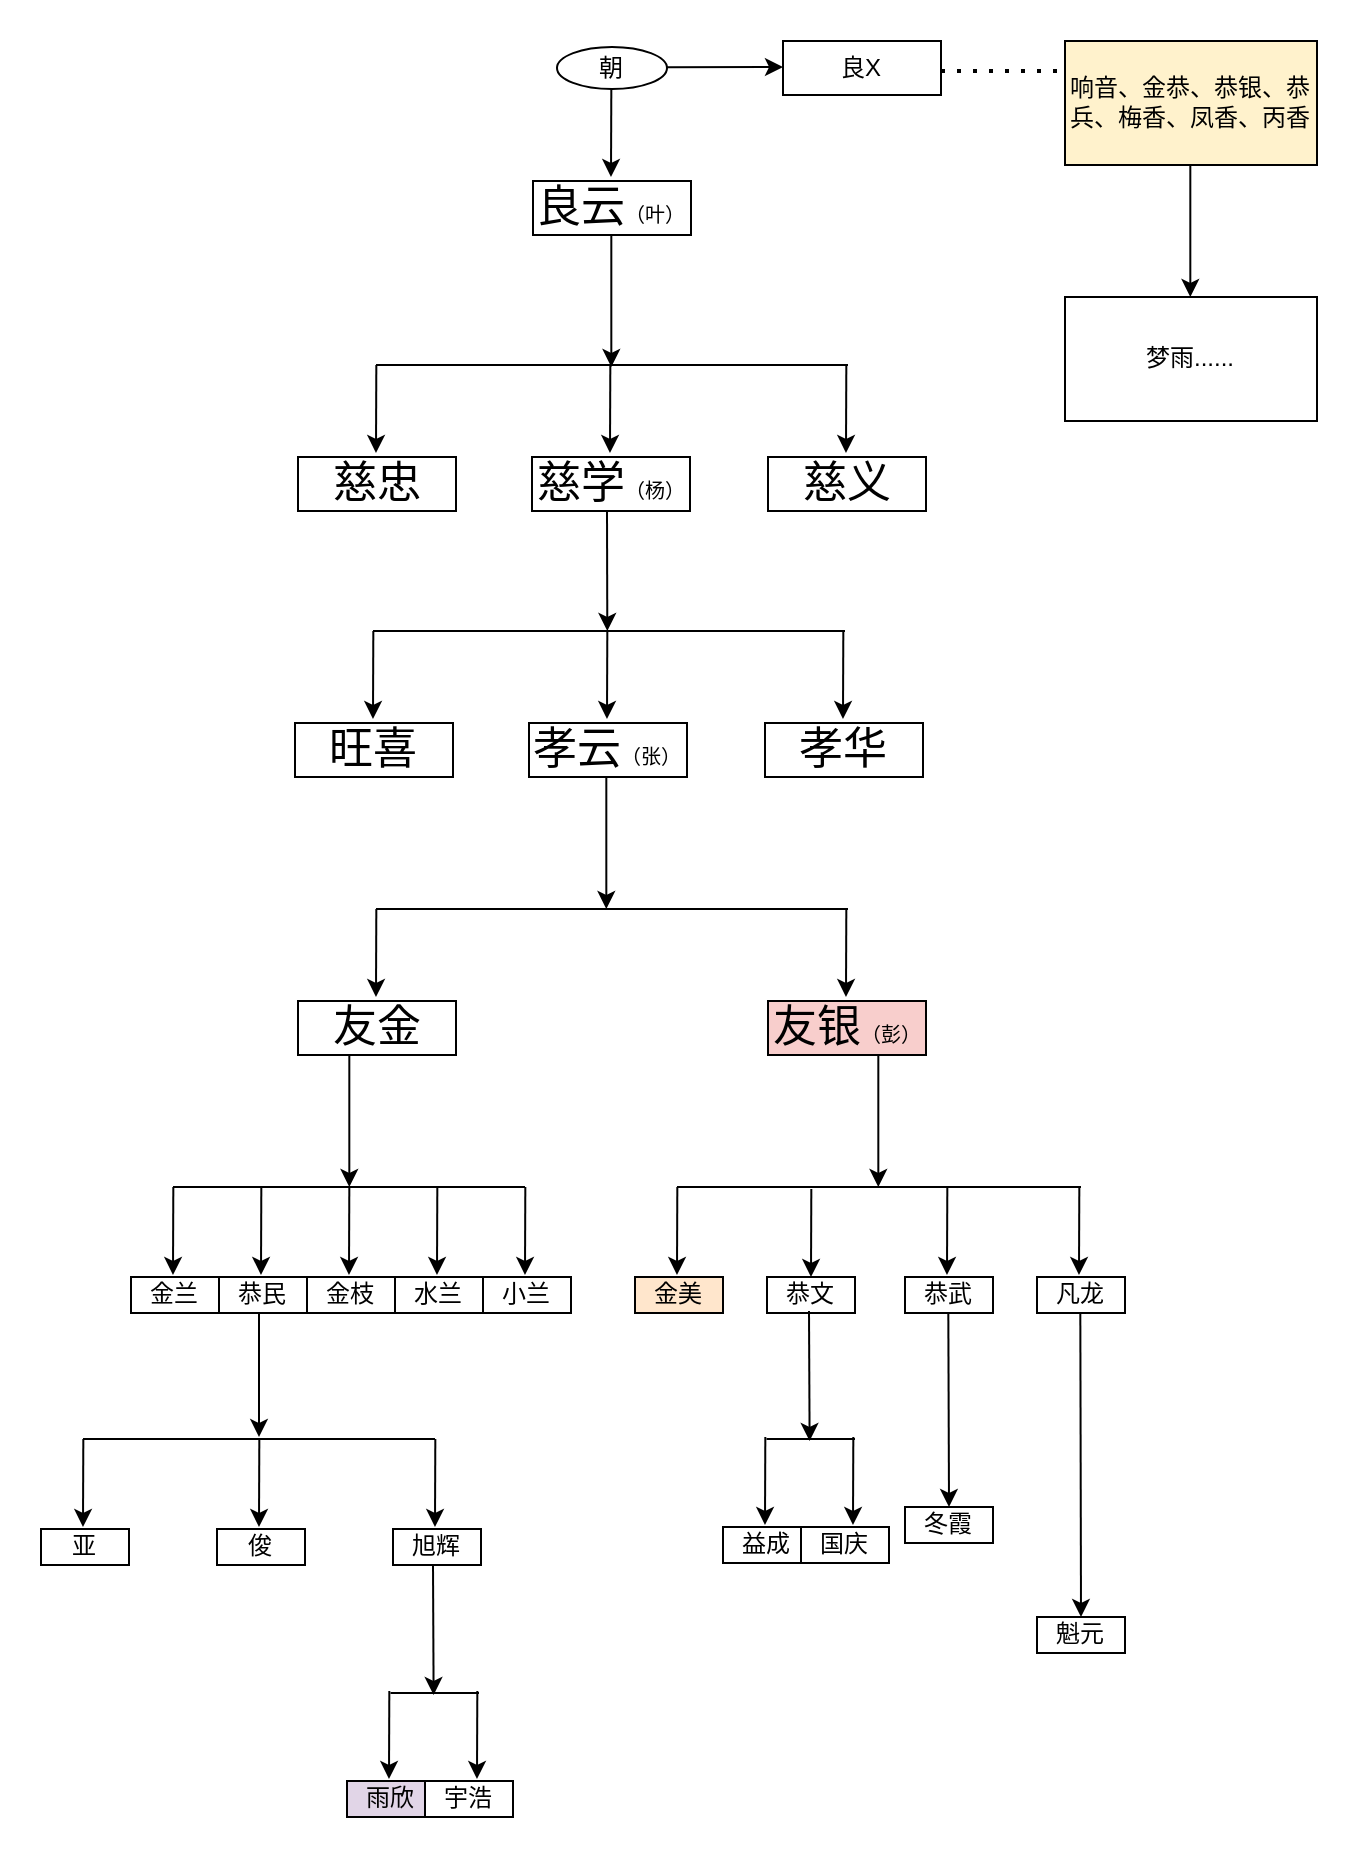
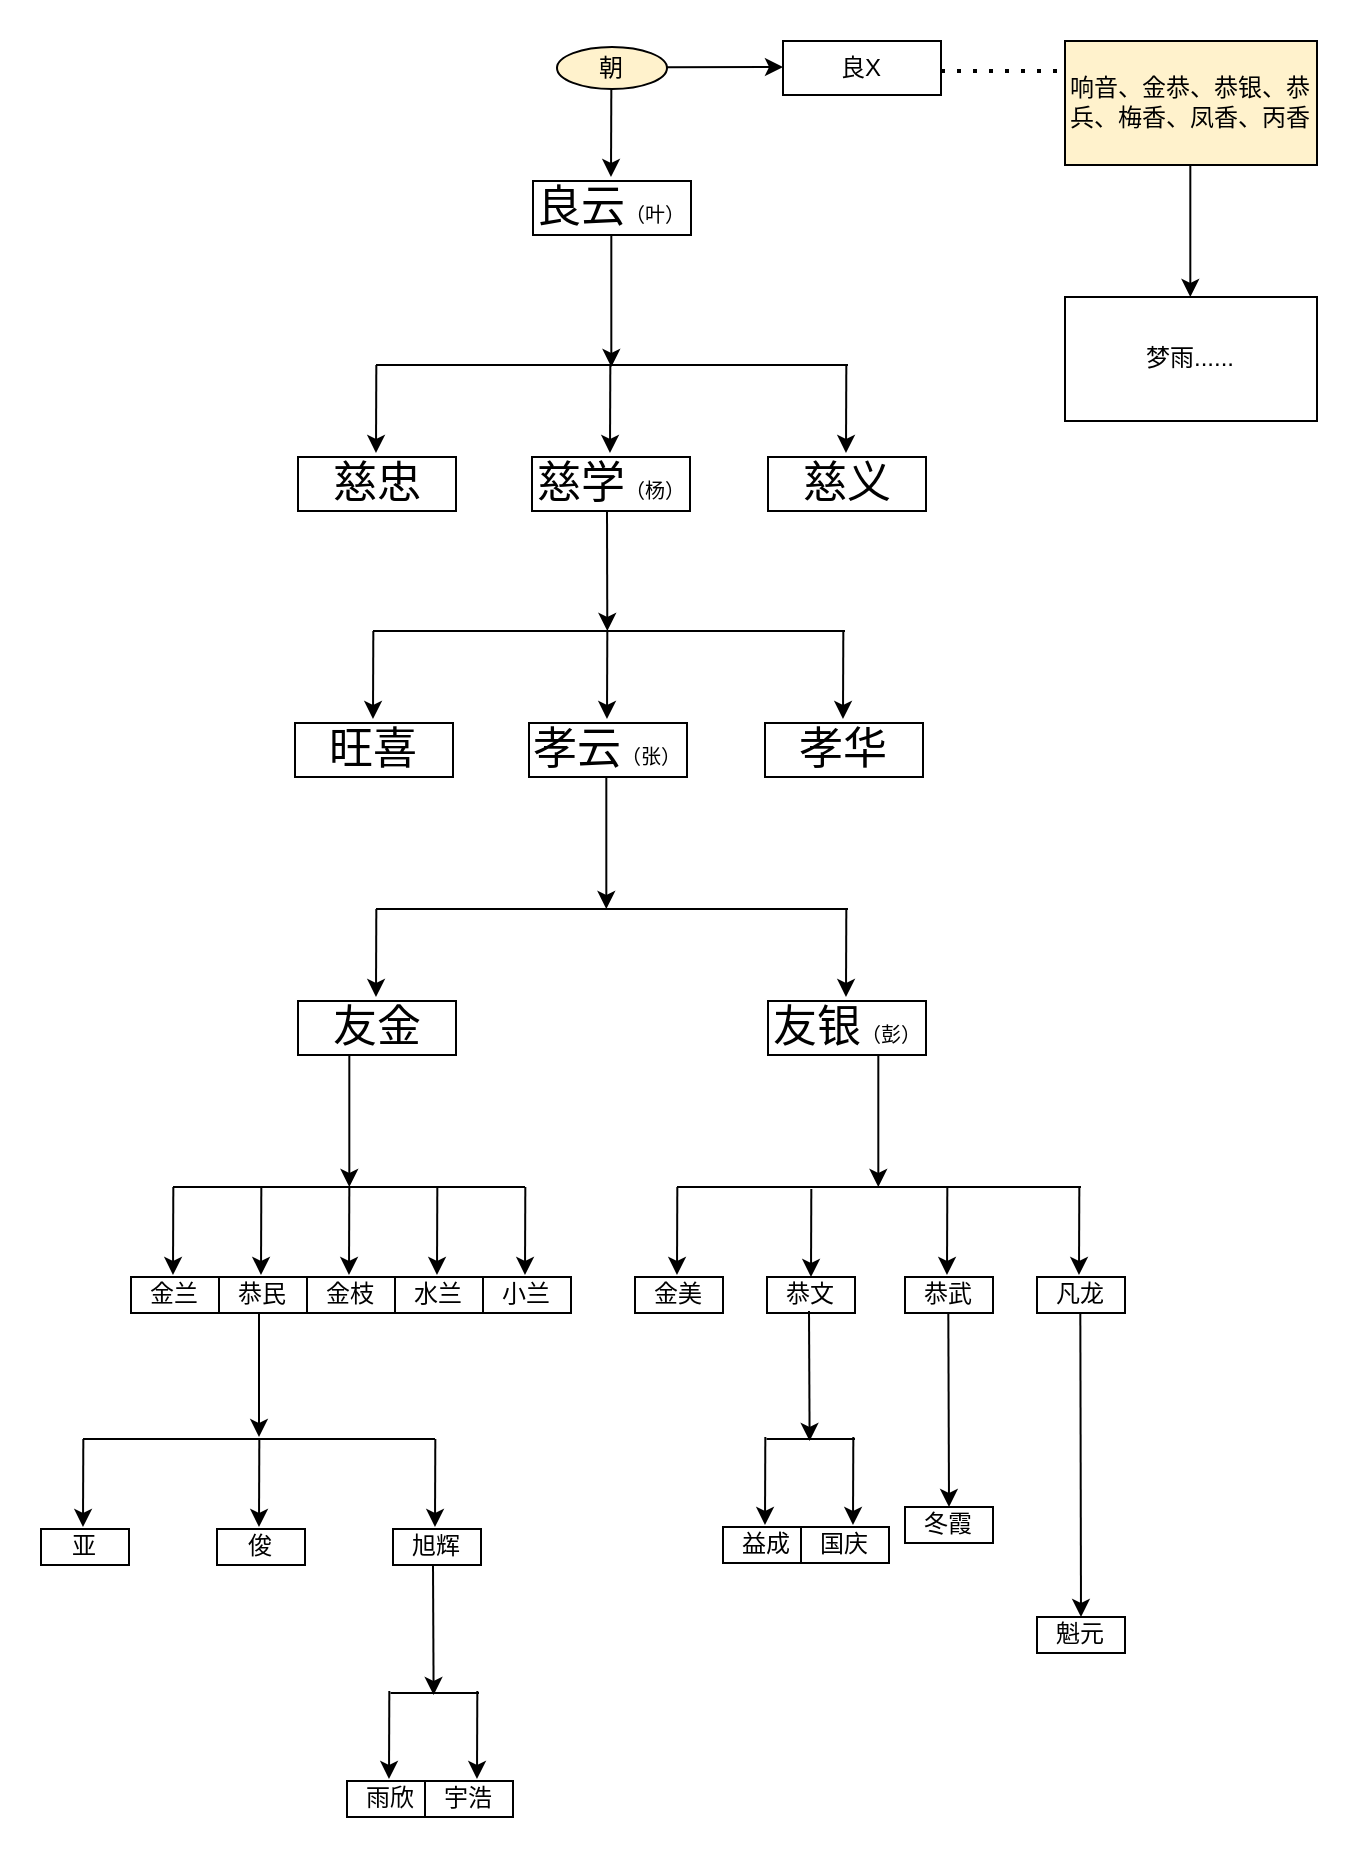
node "朝": fillcolor #ffffff -> #fff2cc
node "友银（彭）": fillcolor #f8cecc -> #ffffff
node "金美": fillcolor #ffe6cc -> #ffffff
node "雨欣": fillcolor #e1d5e7 -> #ffffff
